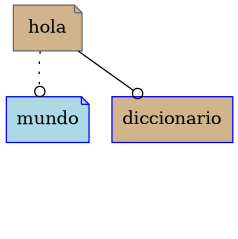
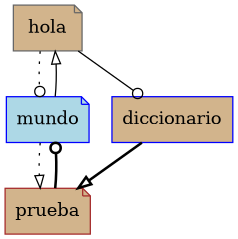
edge "mundo" -> "hola": added
node "prueba": added
